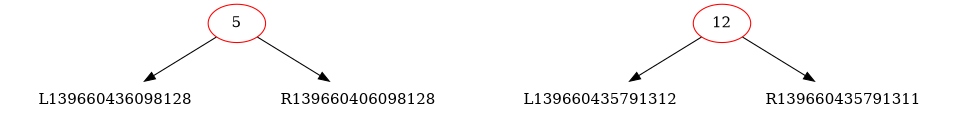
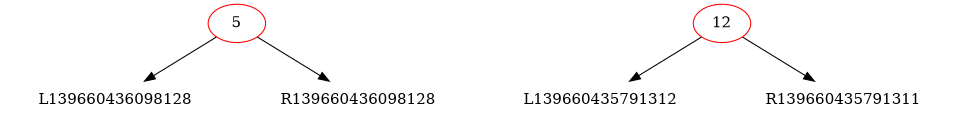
node "R139660406098128": label "R139660406098128" -> "R139660436098128"
